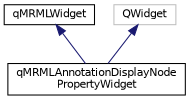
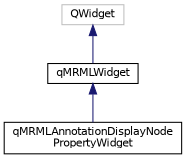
edge "qMRMLAnnotationDisplayNode PropertyWidget" -> "QWidget": now "qMRMLWidget" -> "QWidget"
